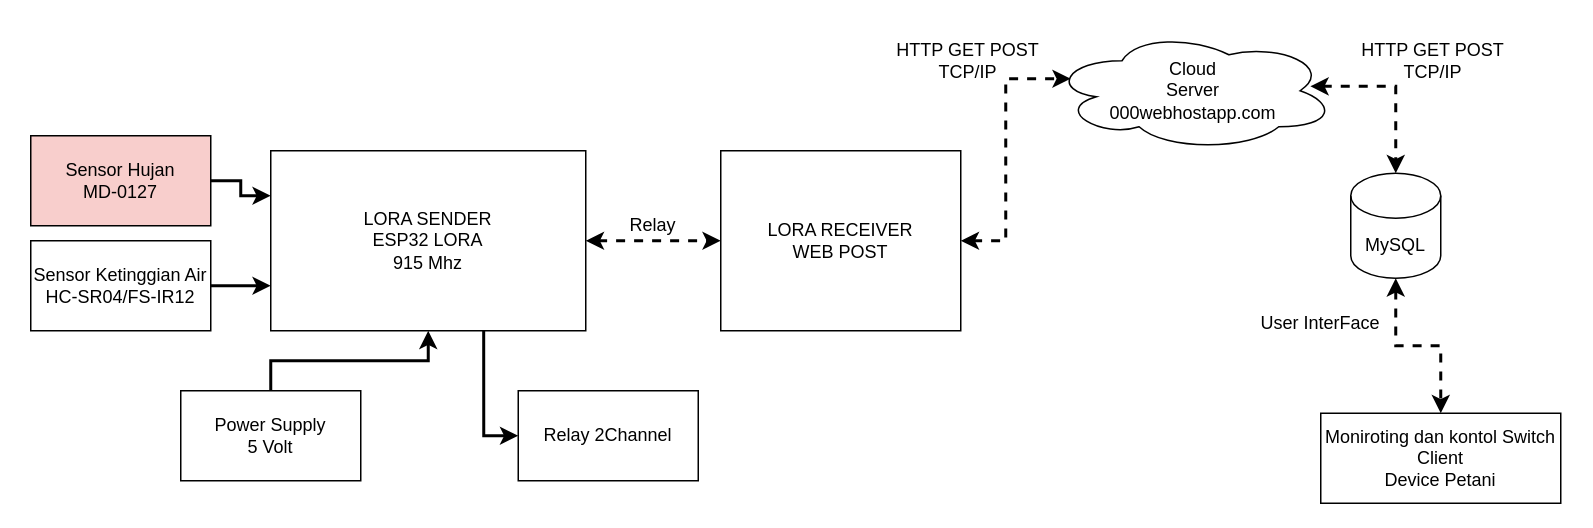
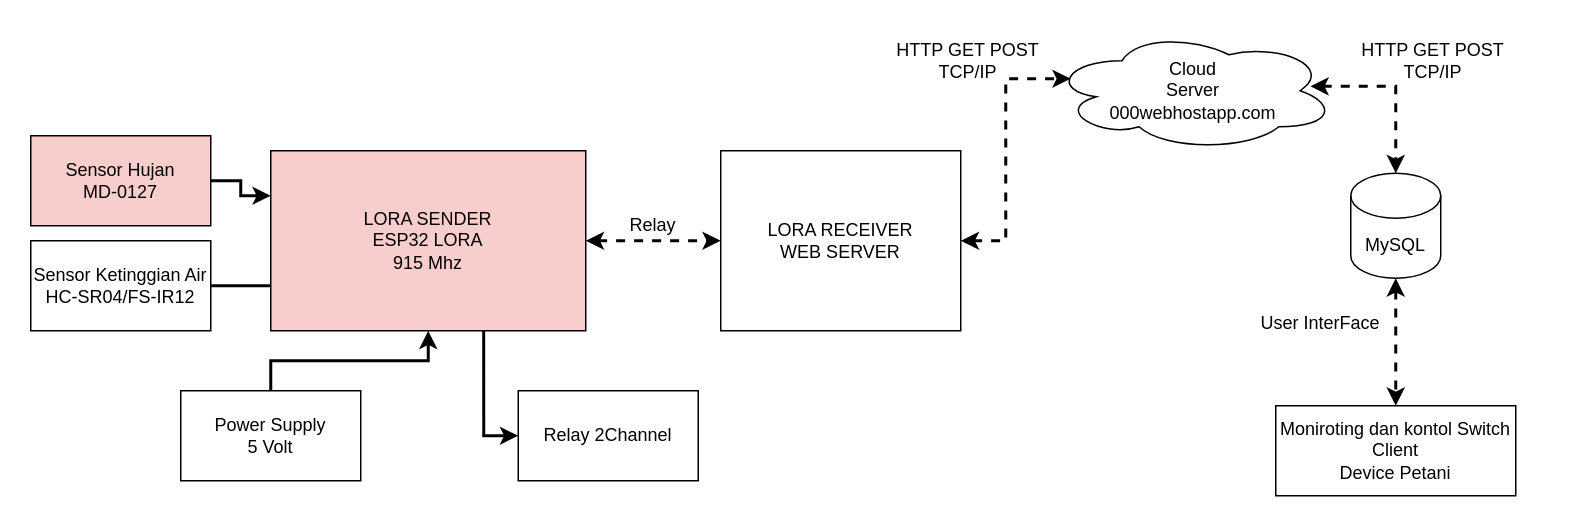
node "LORA SENDER ESP32 LORA 915 Mhz": fillcolor #ffffff -> #f8cecc
node "LORA RECEIVER WEB POST": label "LORA RECEIVER WEB POST" -> "LORA RECEIVER WEB SERVER"
edge "Sensor Ketinggian Air HC-SR04/FS-IR12" -> "LORA SENDER ESP32 LORA 915 Mhz": arrowhead classic -> none
node "Moniroting dan kontol Switch Client Device Petani": moved (1441, 458) -> (1396, 451)
